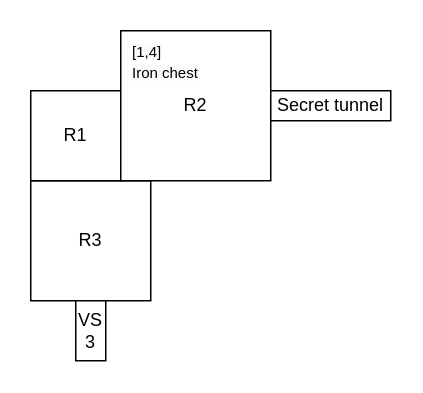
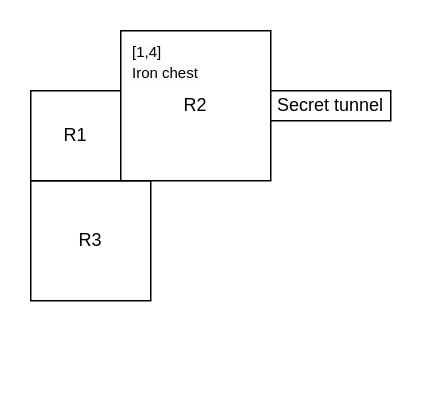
node "VS 3": removed
